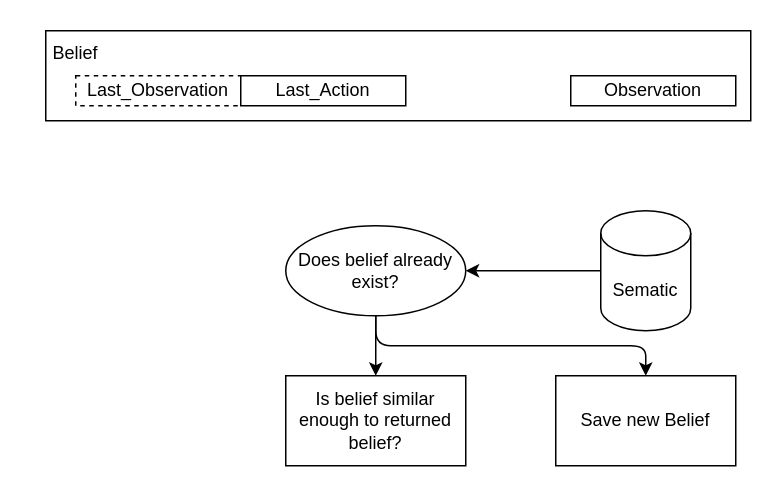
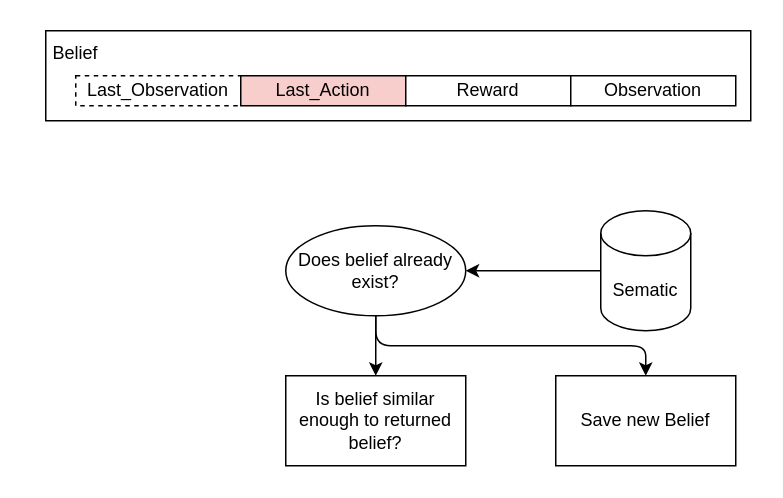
node "Last_Action": fillcolor #ffffff -> #f8cecc
node "Reward": added
